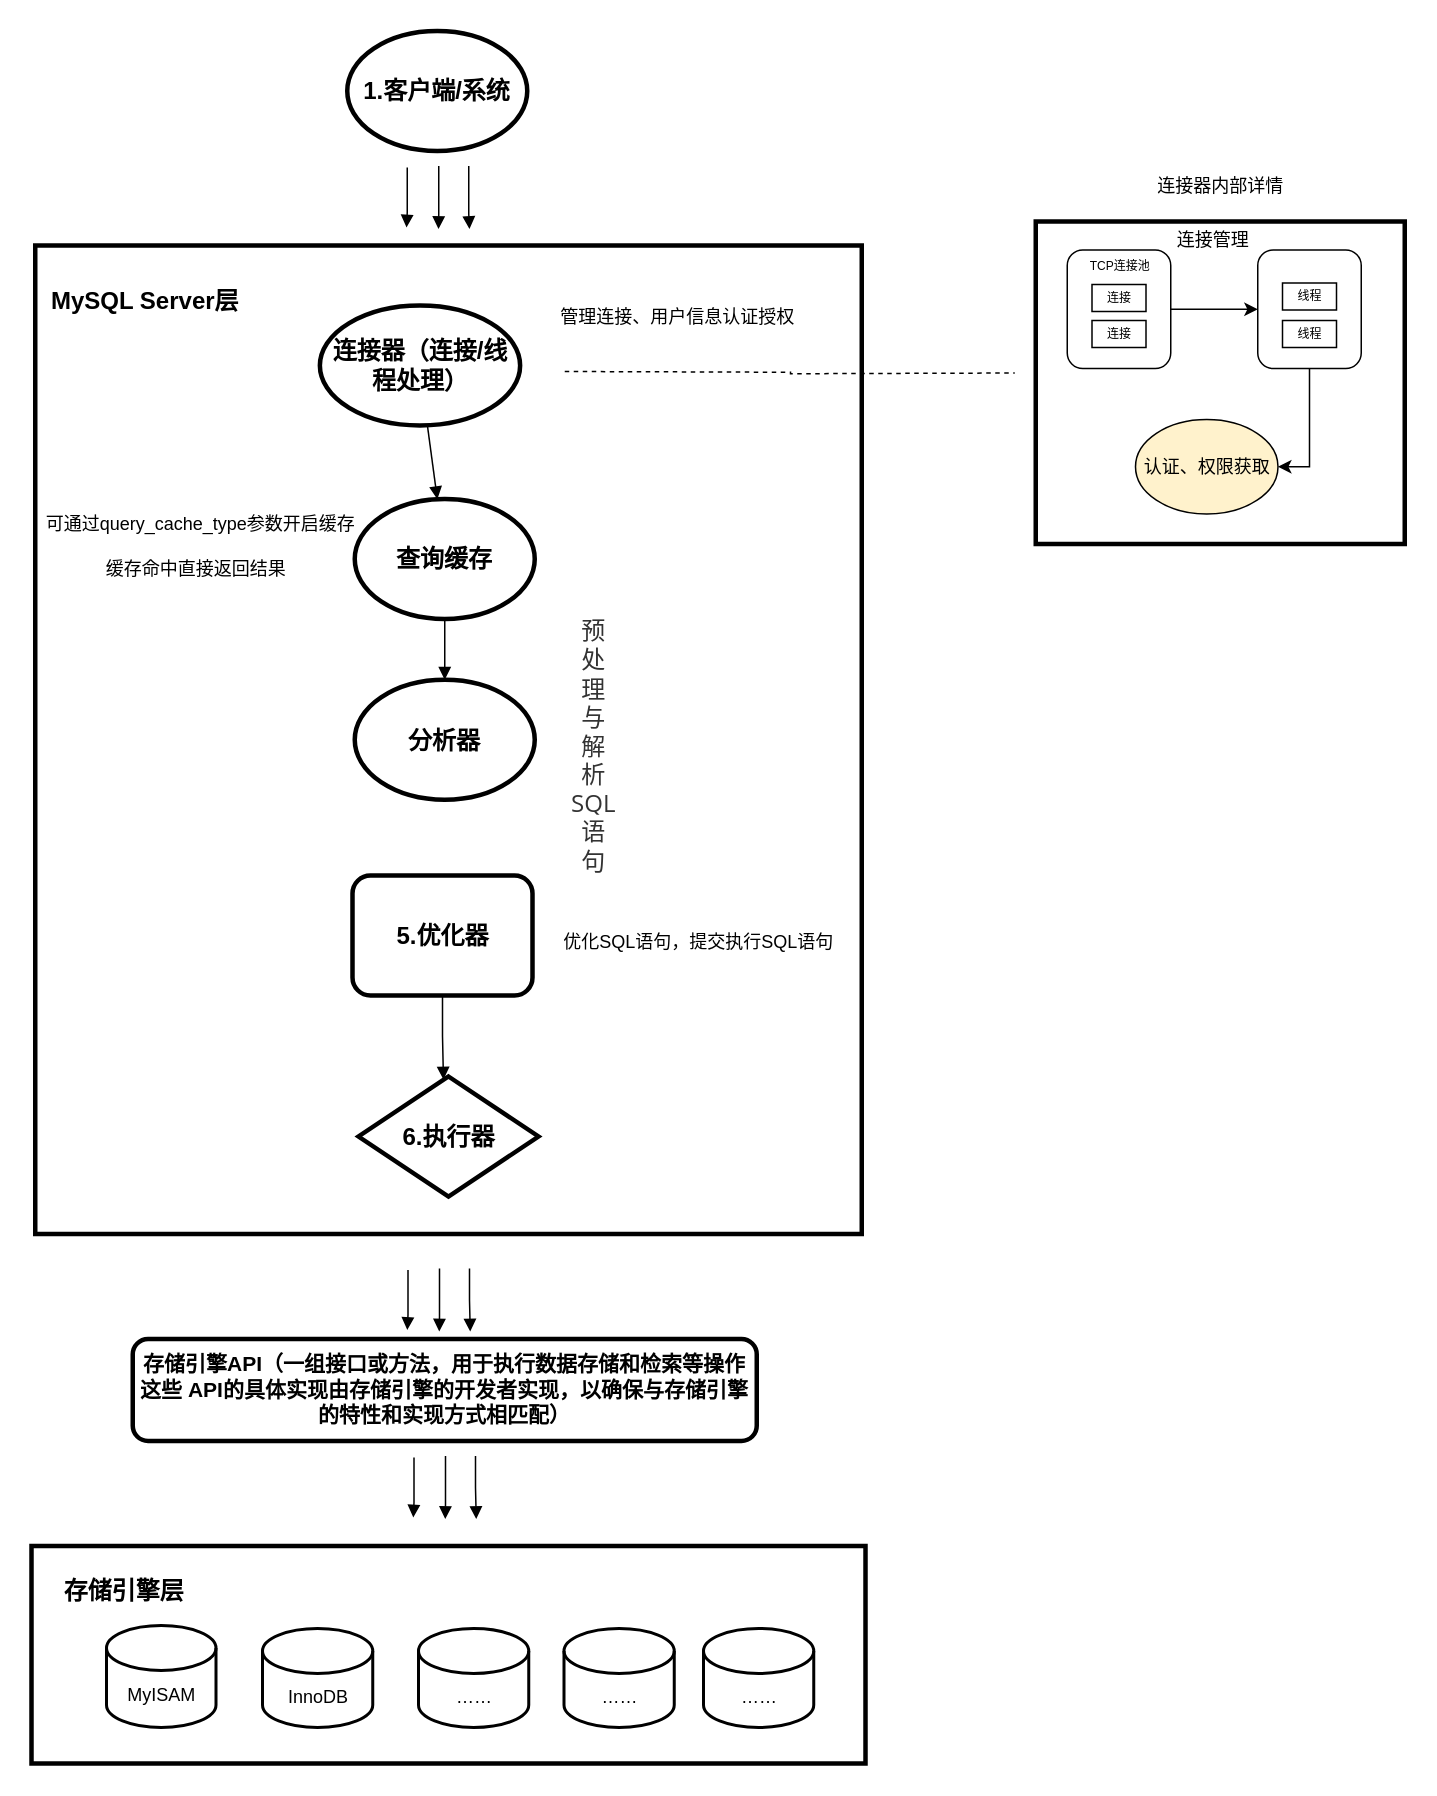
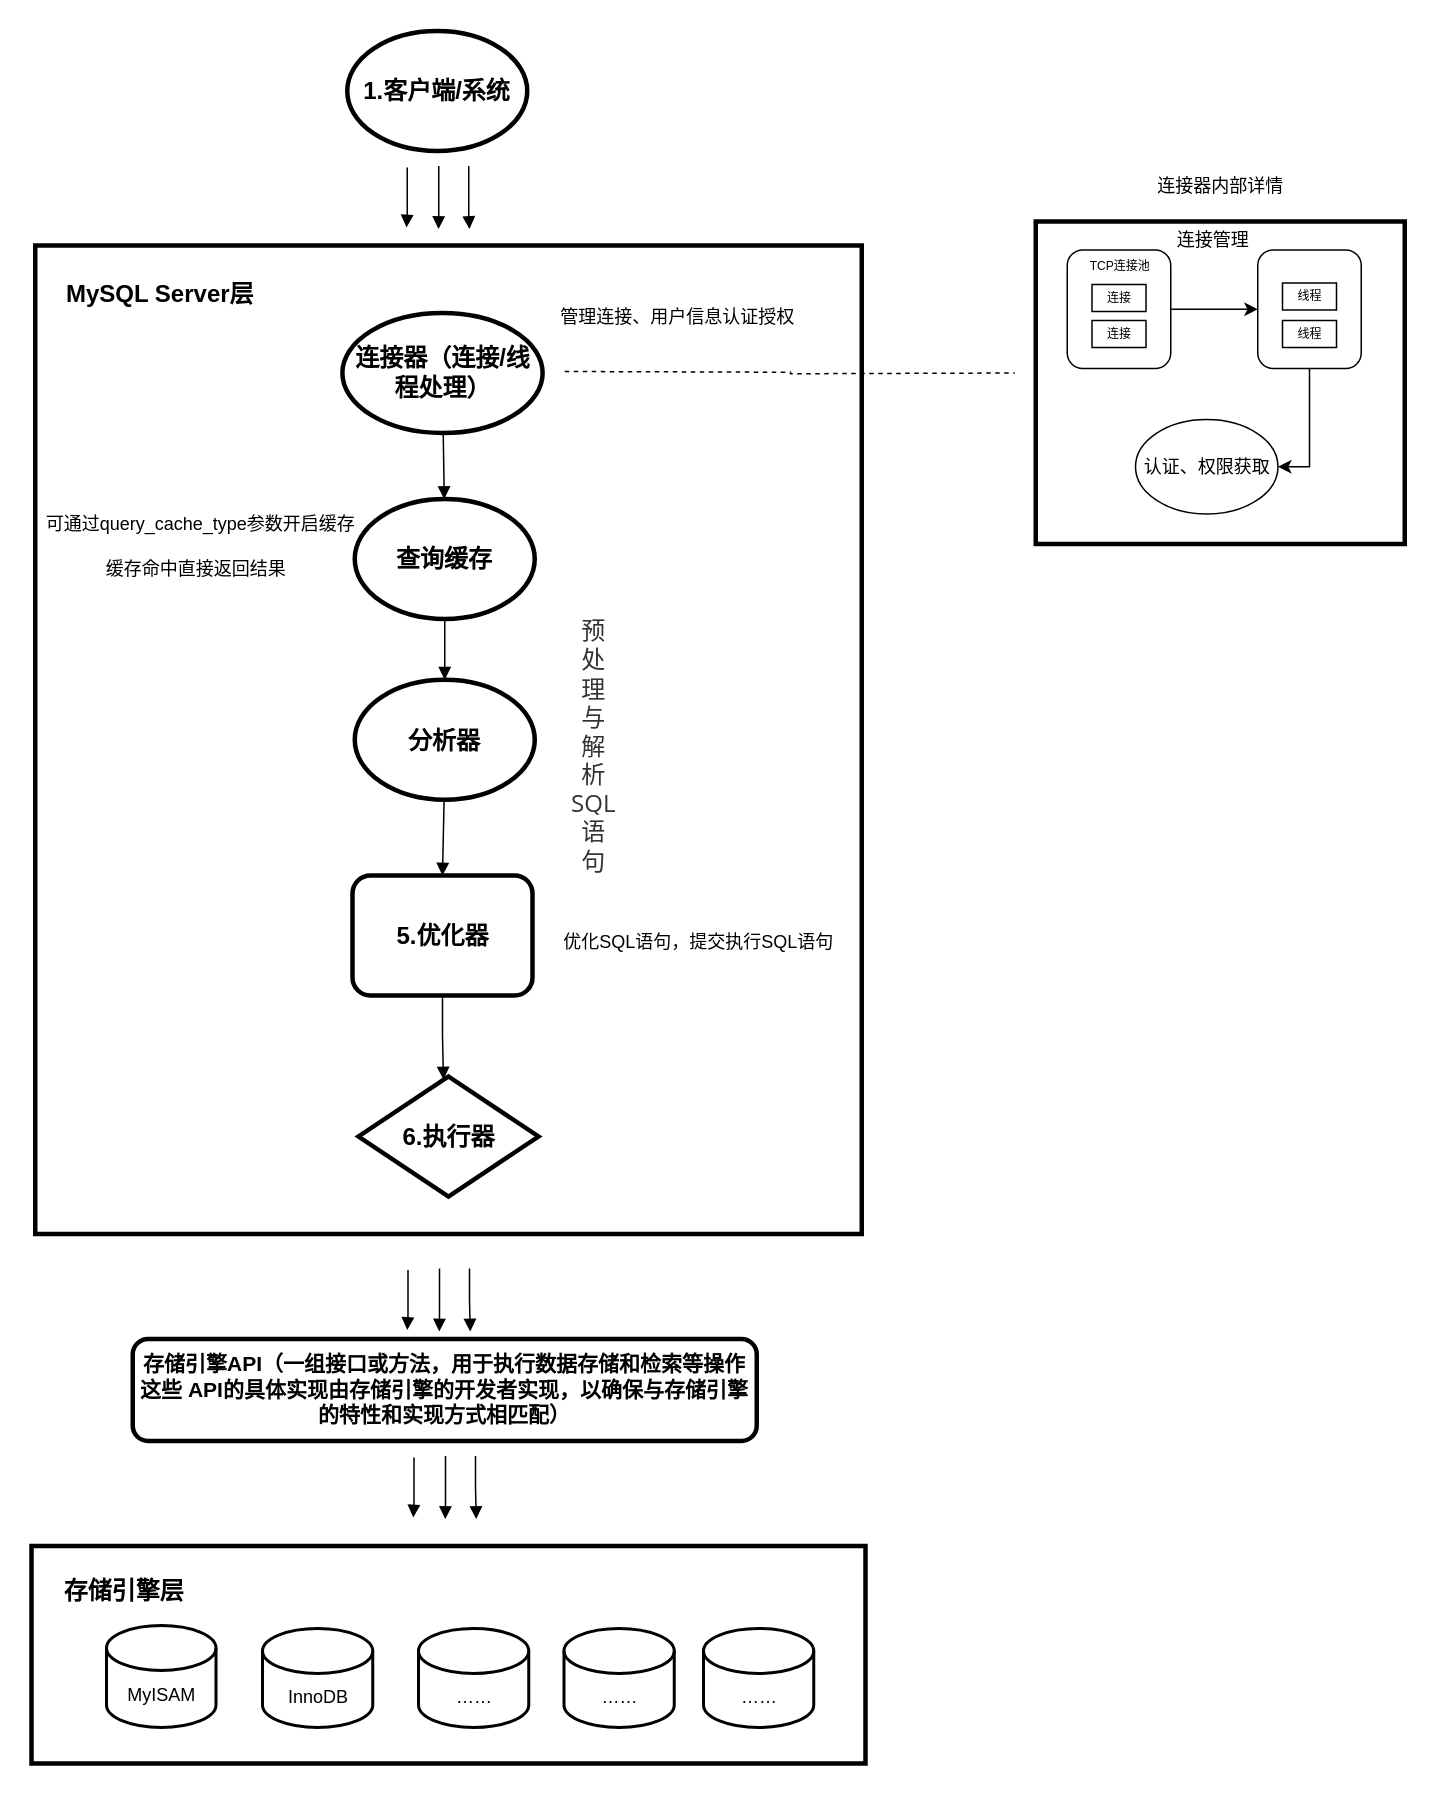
node "MySQL Server层": moved (145, 300) -> (160, 293)
node "连接器（连接/线程处理）": moved (420, 365) -> (443, 373)
node "认证、权限获取": fillcolor #fff2cc -> #ffffff
edge "分析器" -> "5.优化器": added
